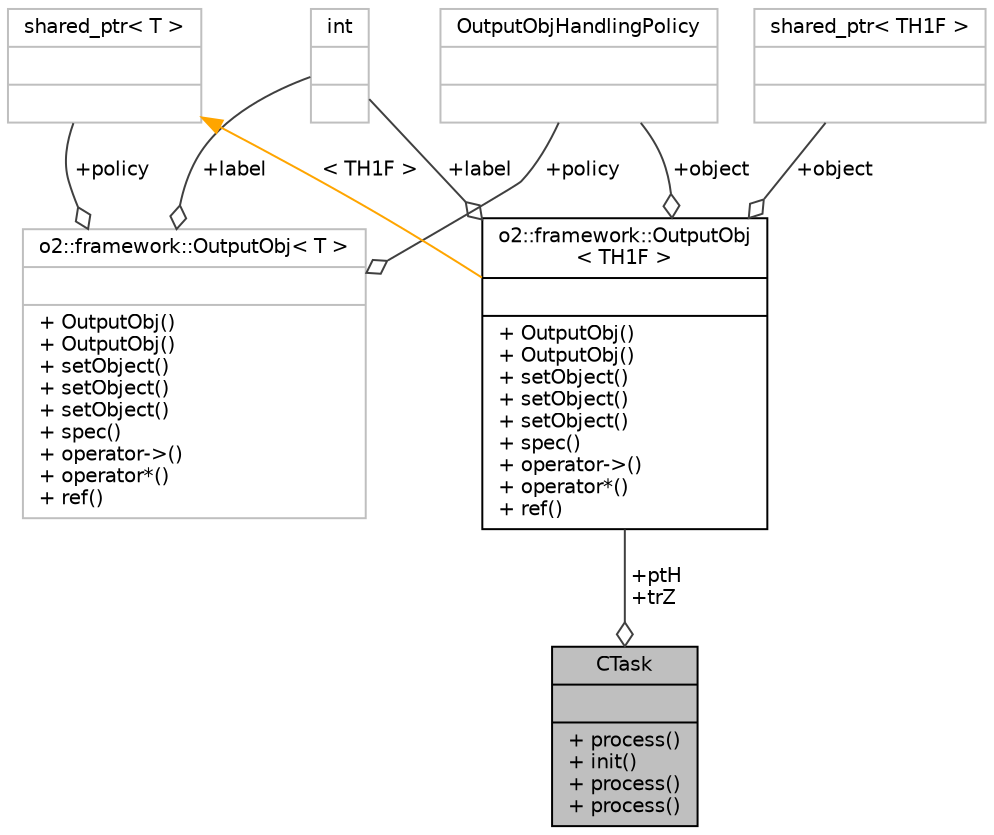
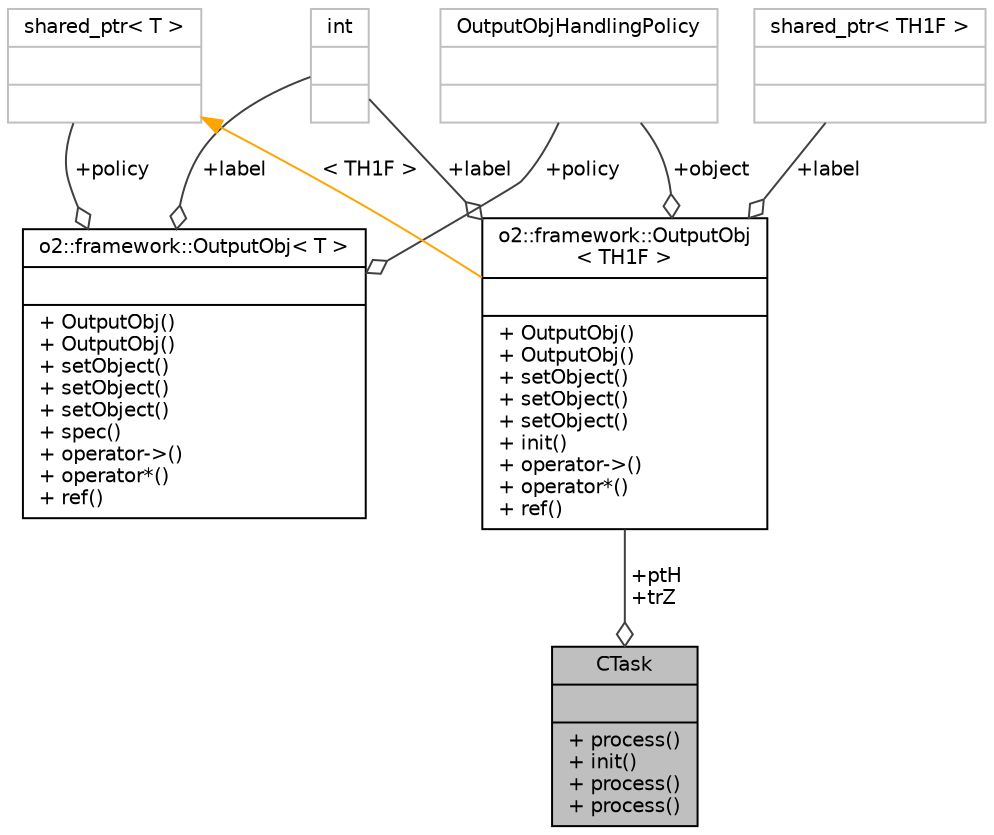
edge "shared_ptr< TH1F >" -> "o2::framework::OutputObj": label " +object" -> " +label"
node "o2::framework::OutputObj< T >": color grey75 -> black
node "o2::framework::OutputObj": text "+ spec()" -> "+ init()"
